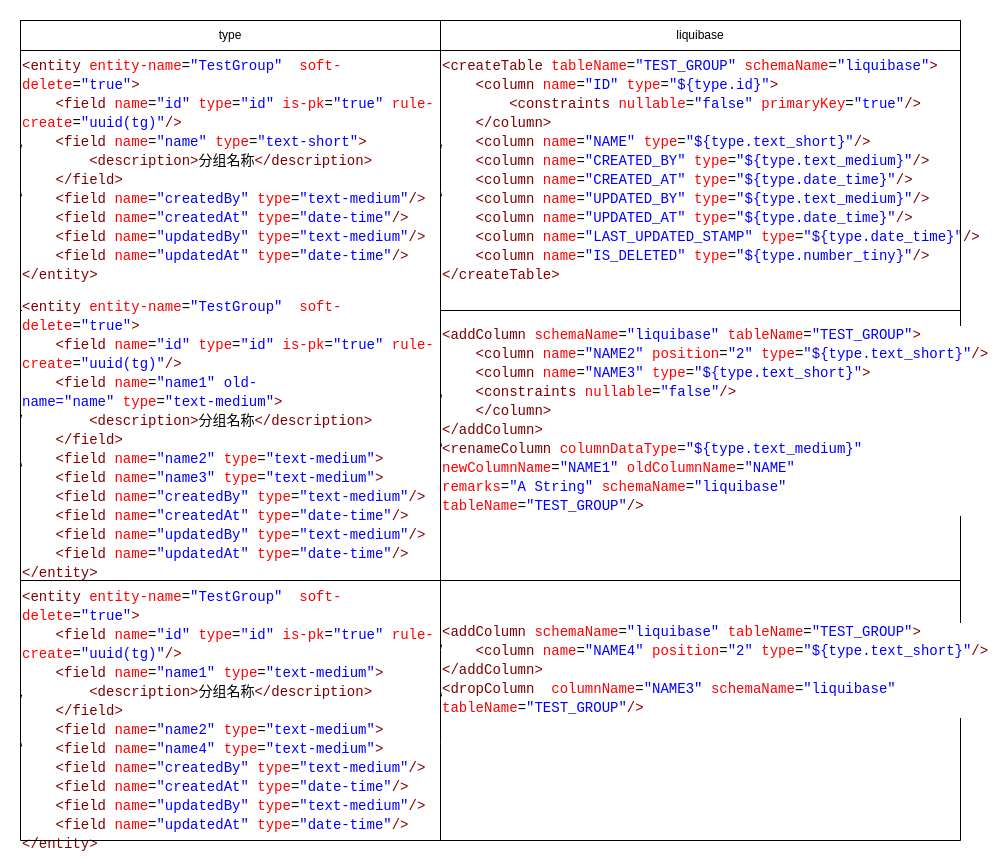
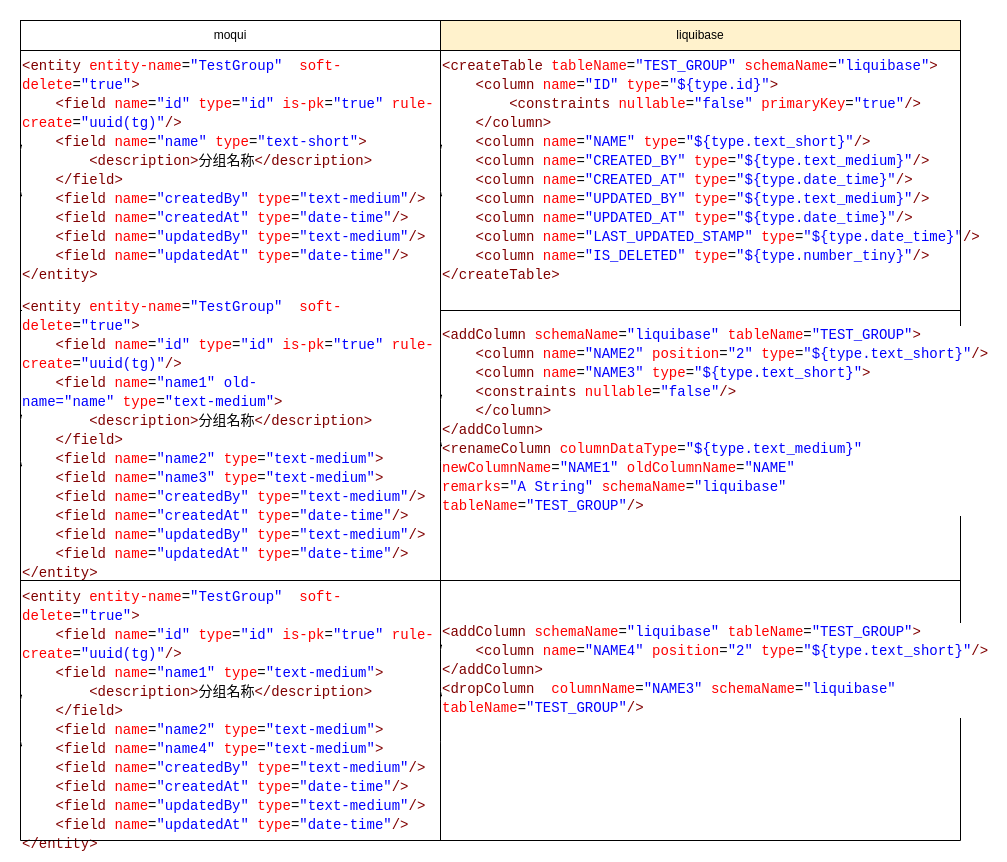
node "type": label "type" -> "moqui"
node "liquibase": fillcolor #ffffff -> #fff2cc
